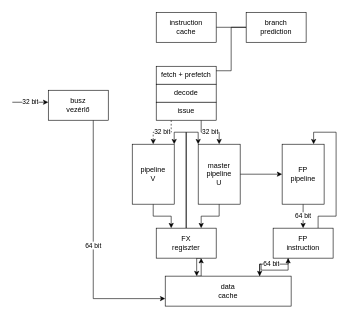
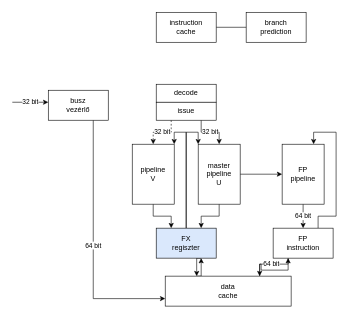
edge "branch prediction" -- "fetch + prefetch": removed
node "fetch + prefetch": removed
node "FX regiszter": fillcolor #ffffff -> #dae8fc
